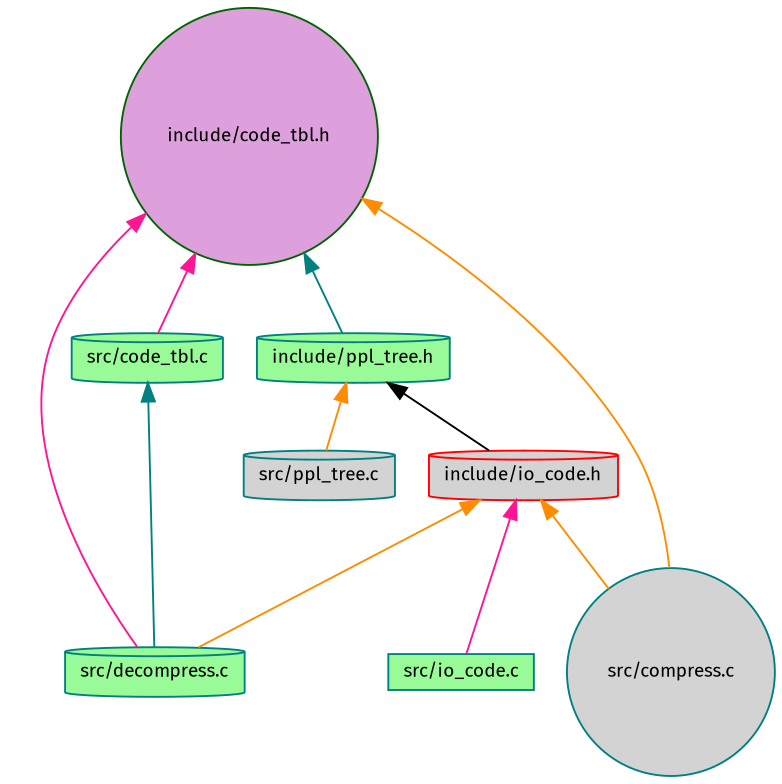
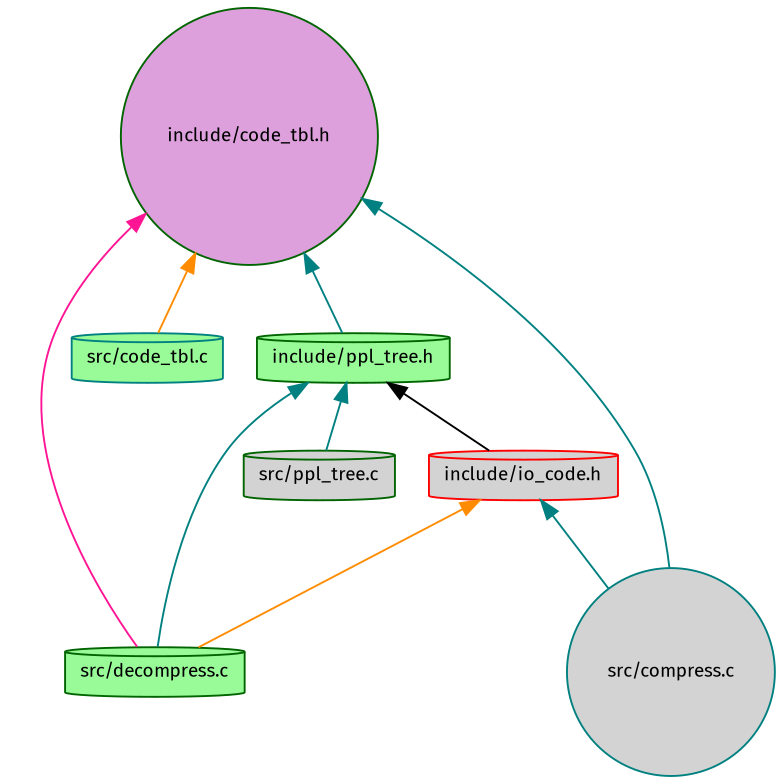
edge "src/code_tbl.c" -> "include/code_tbl.h": color deeppink -> darkorange
node "include/ppl_tree.h": color teal -> darkgreen
edge "src/compress.c" -> "include/code_tbl.h": color darkorange -> teal
edge "src/ppl_tree.c" -> "include/ppl_tree.h": color darkorange -> teal
node "src/ppl_tree.c": color teal -> darkgreen
edge "src/decompress.c" -> "src/code_tbl.c": now "src/decompress.c" -> "include/ppl_tree.h"
edge "src/compress.c" -> "include/io_code.h": color darkorange -> teal
node "src/decompress.c": color teal -> darkgreen
node "src/io_code.c": removed
